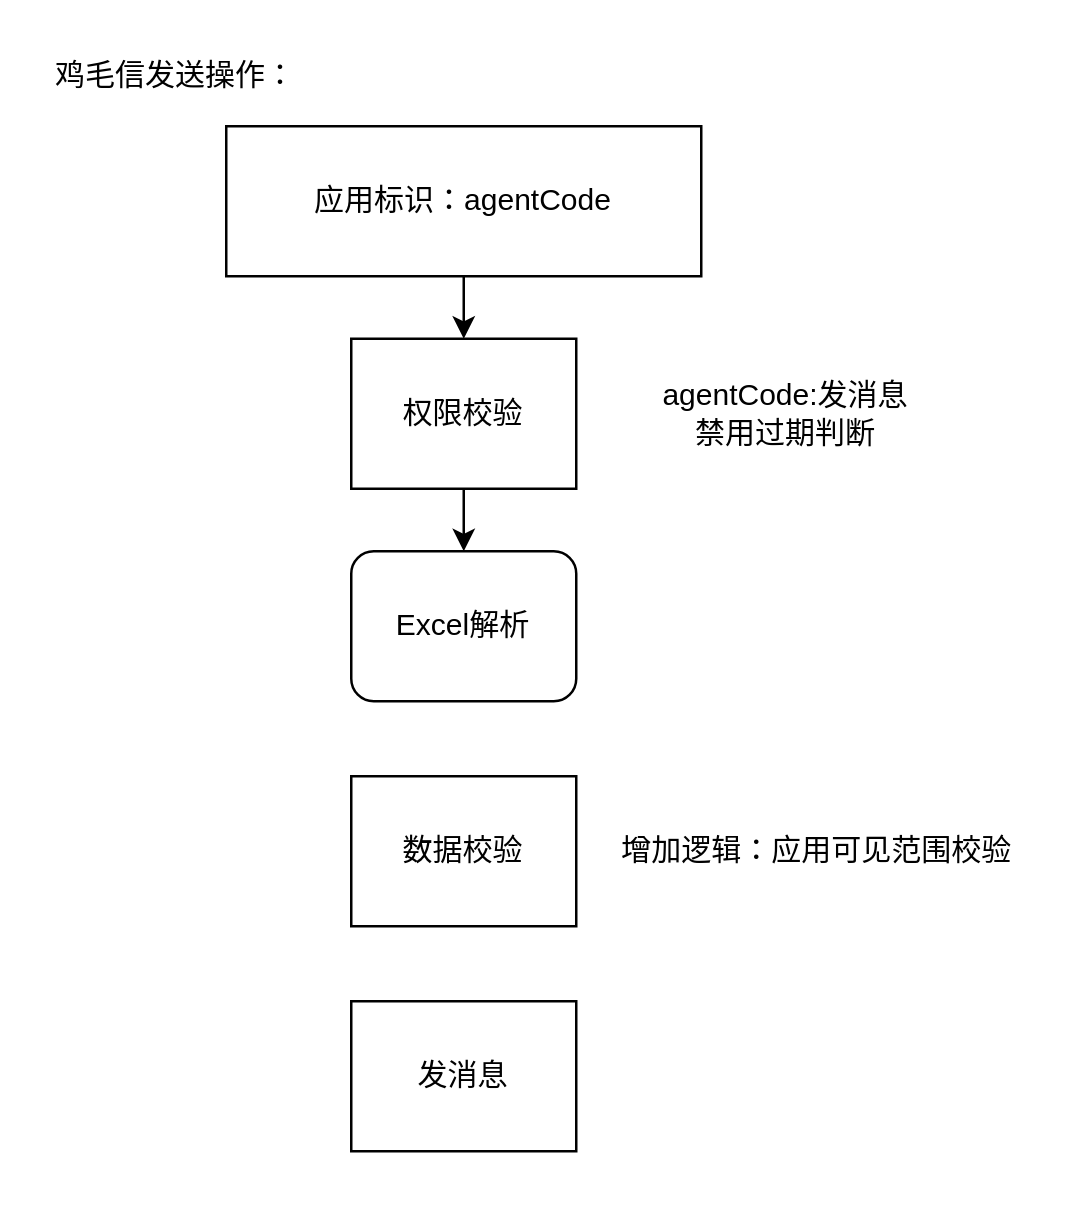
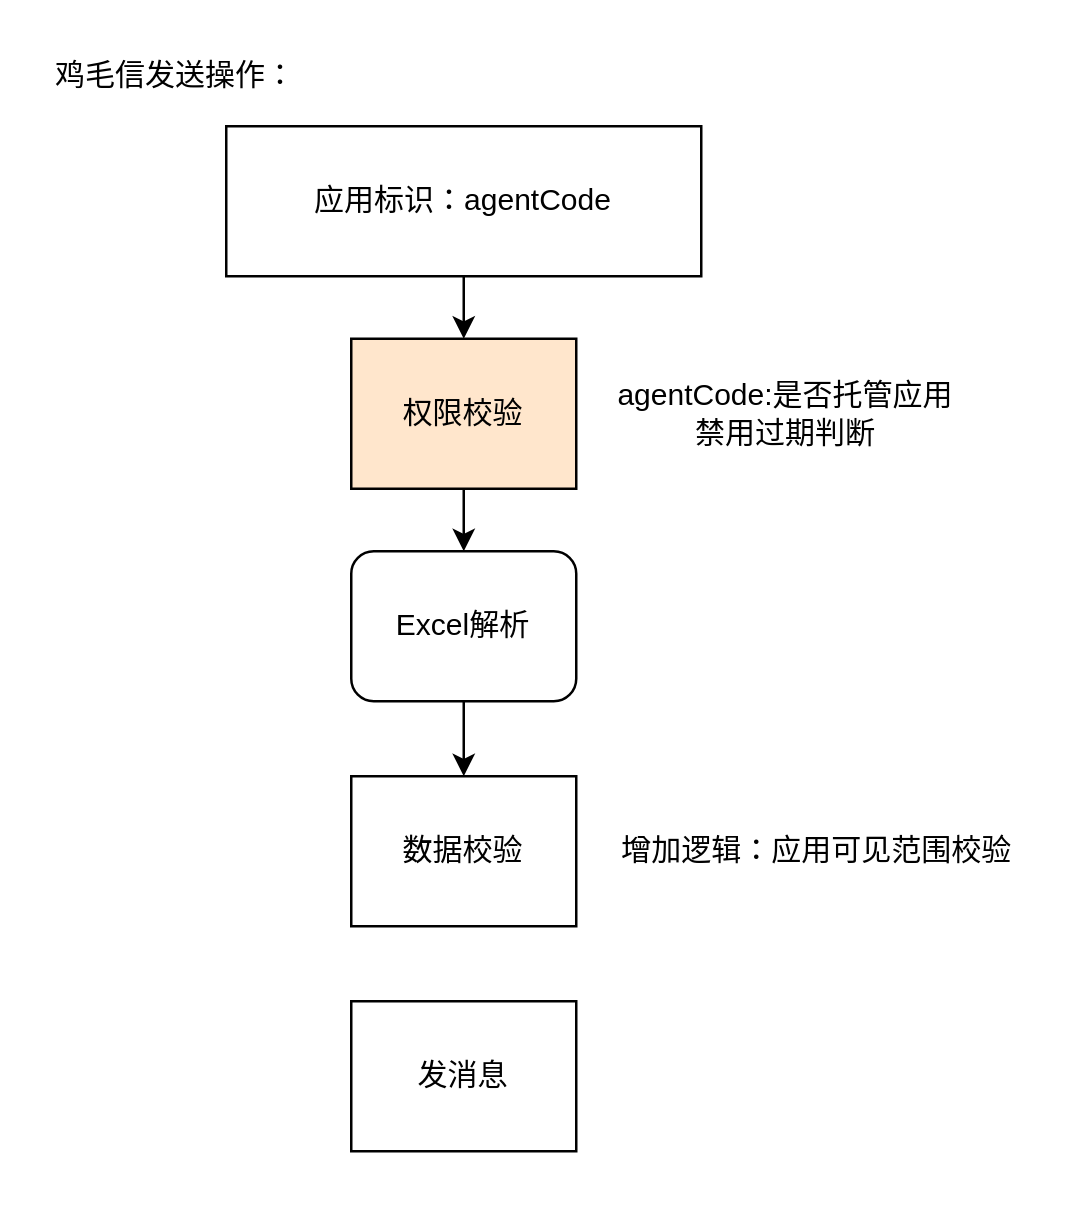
node "权限校验": fillcolor #ffffff -> #ffe6cc
node "agentCode:发消息 禁用过期判断": label "agentCode:发消息 禁用过期判断" -> "agentCode:是否托管应用 禁用过期判断"
edge "Excel解析" -> "数据校验": added
